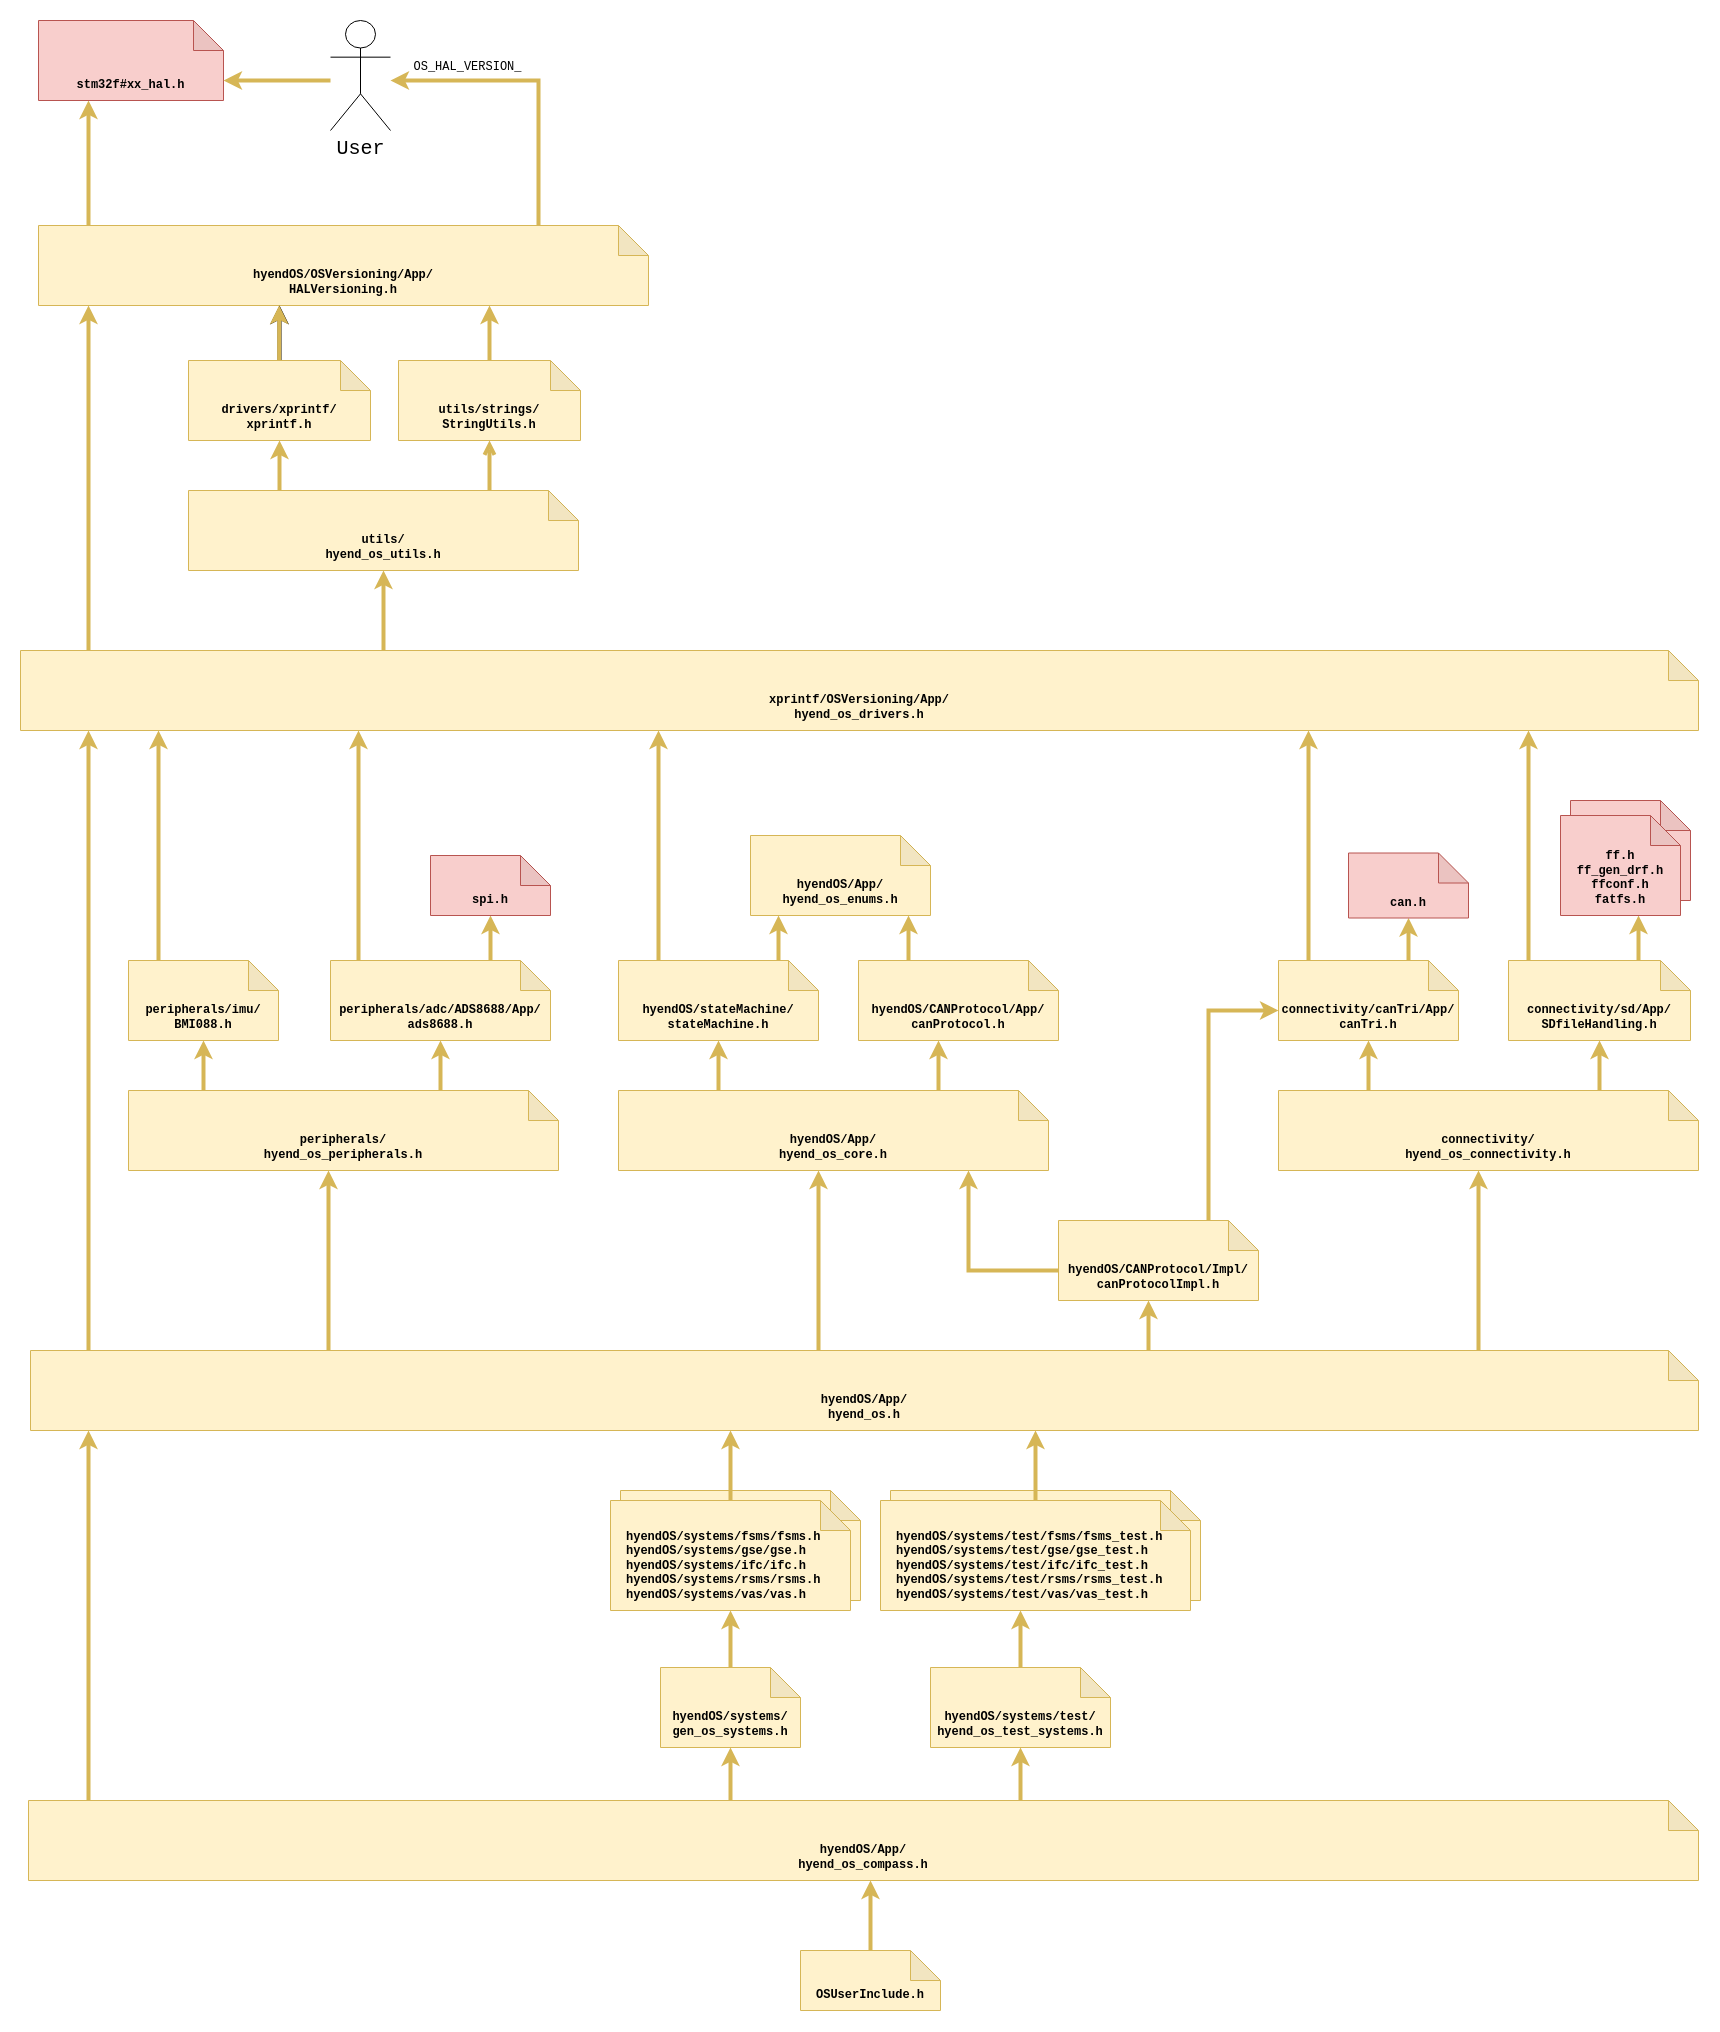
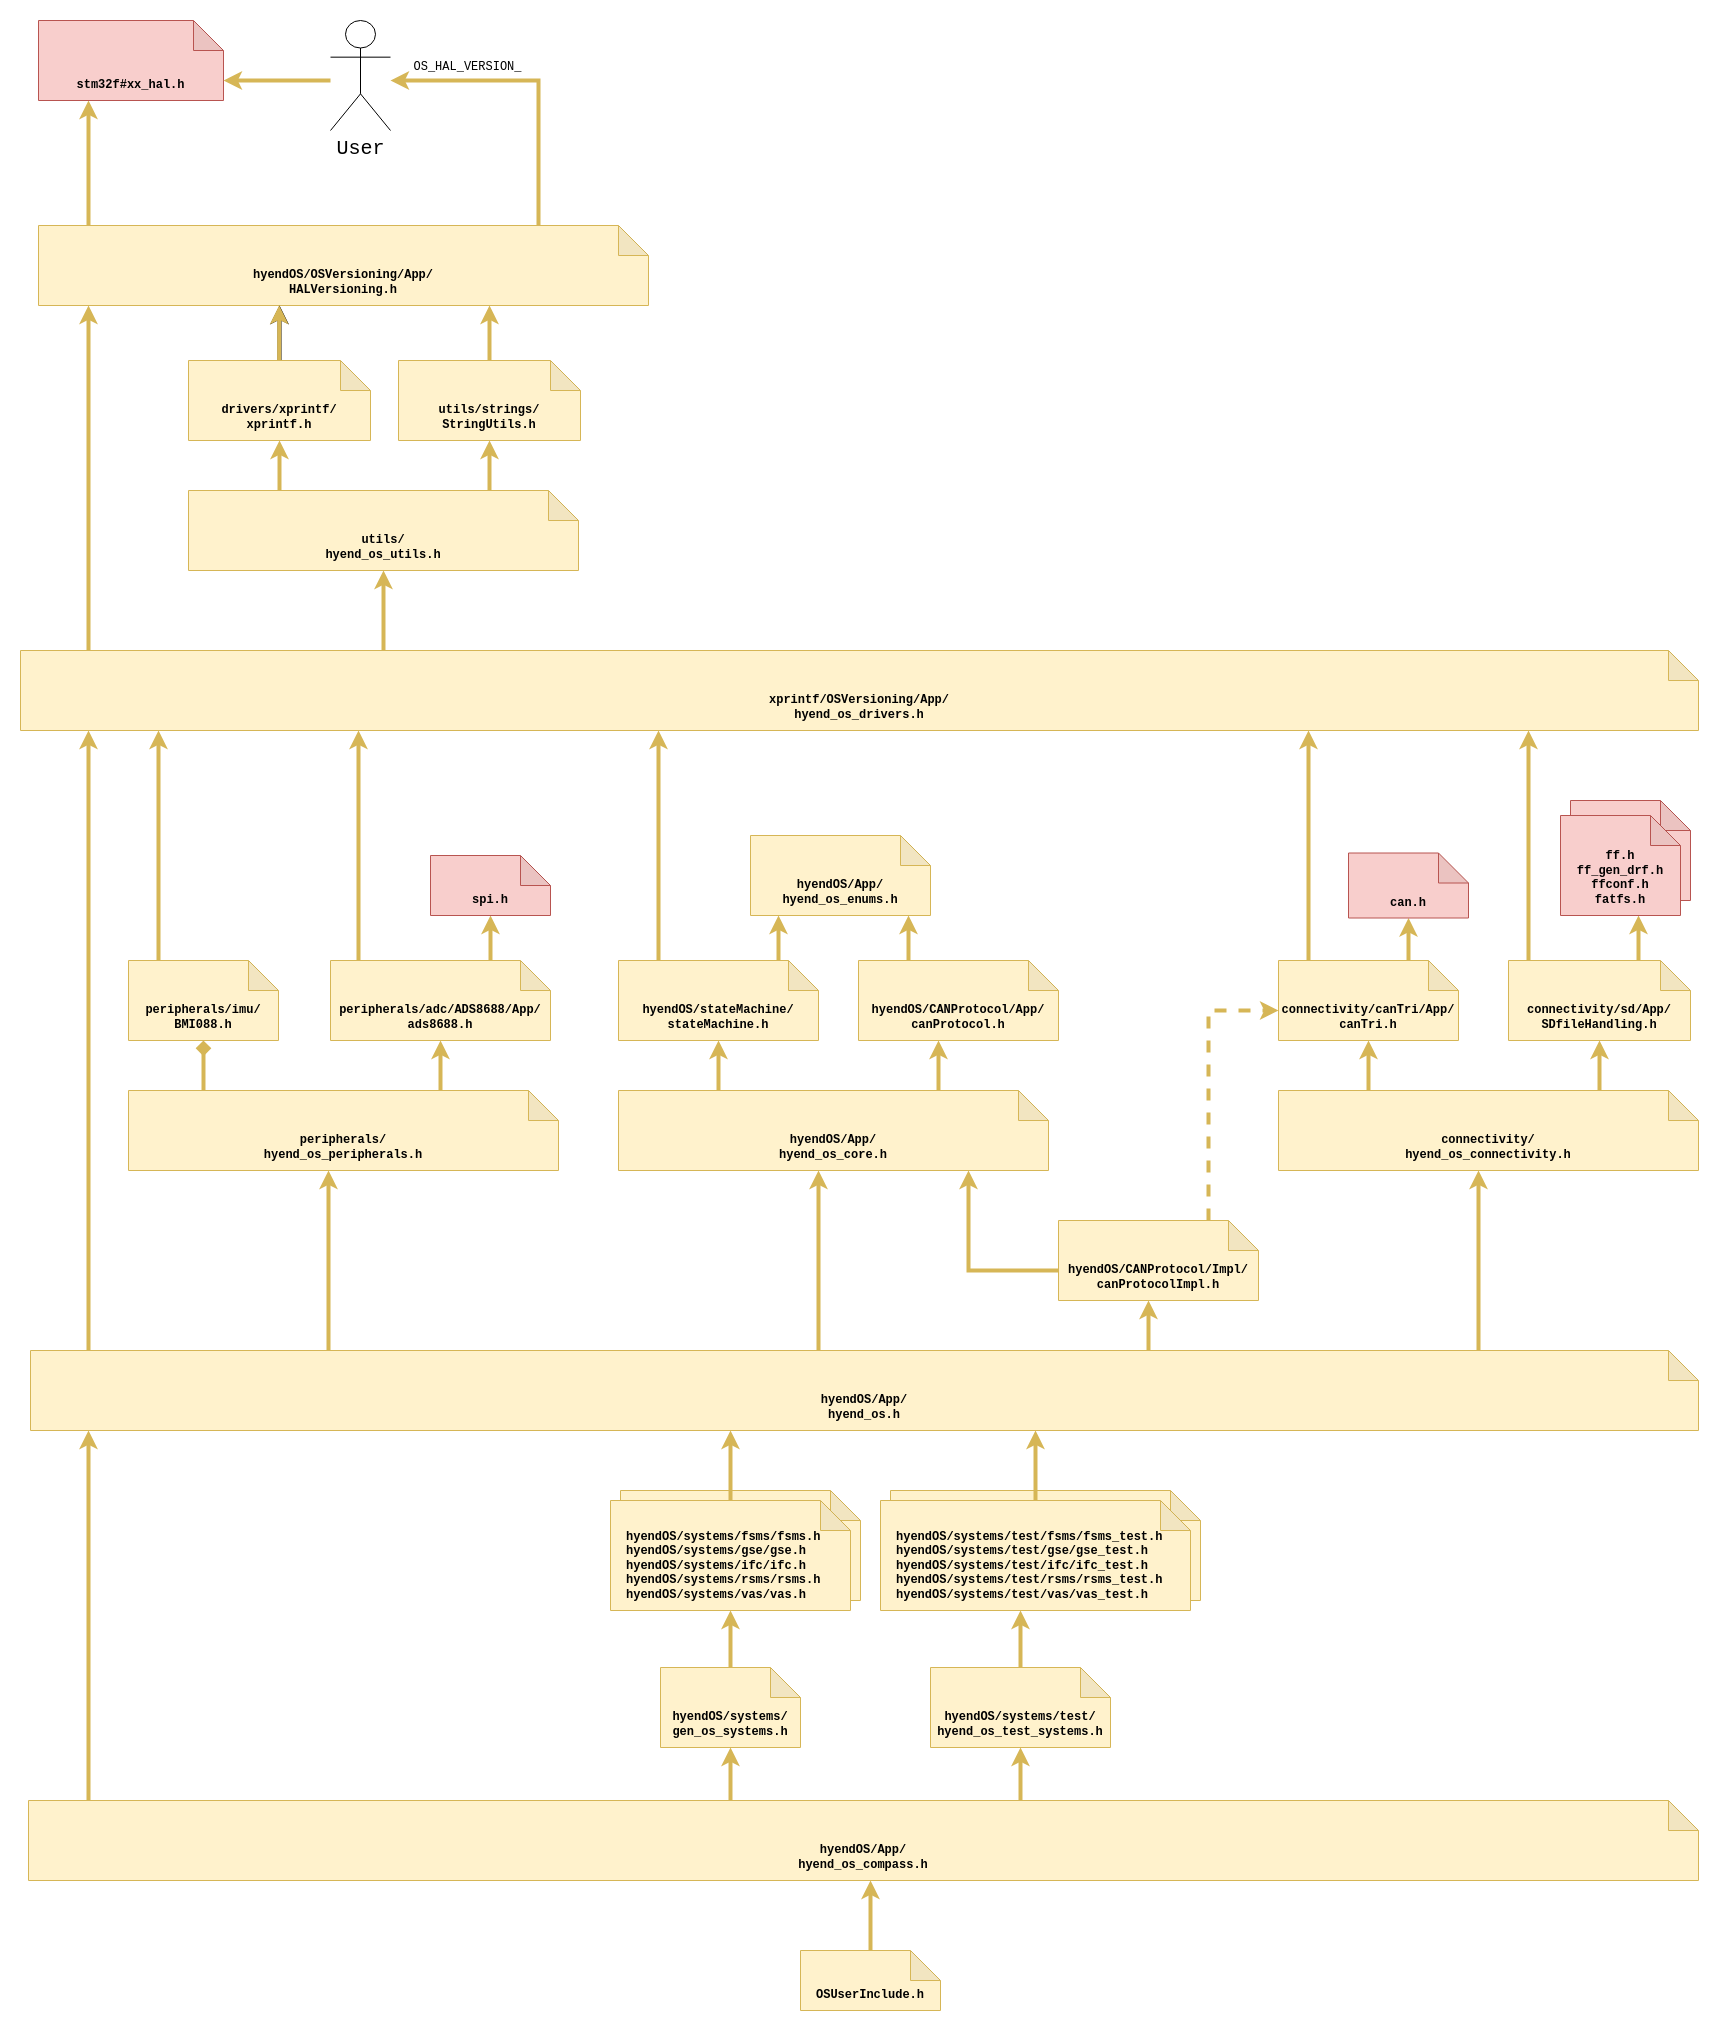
edge "utils/ hyend_os_utils.h" -> "utils/strings/ StringUtils.h": arrowhead open -> classic
edge "hyendOS/CANProtocol/Impl/ canProtocolImpl.h" -> "connectivity/canTri/App/ canTri.h": style solid -> dashed
edge "peripherals/ hyend_os_peripherals.h" -> "peripherals/imu/ BMI088.h": arrowhead classic -> diamond
